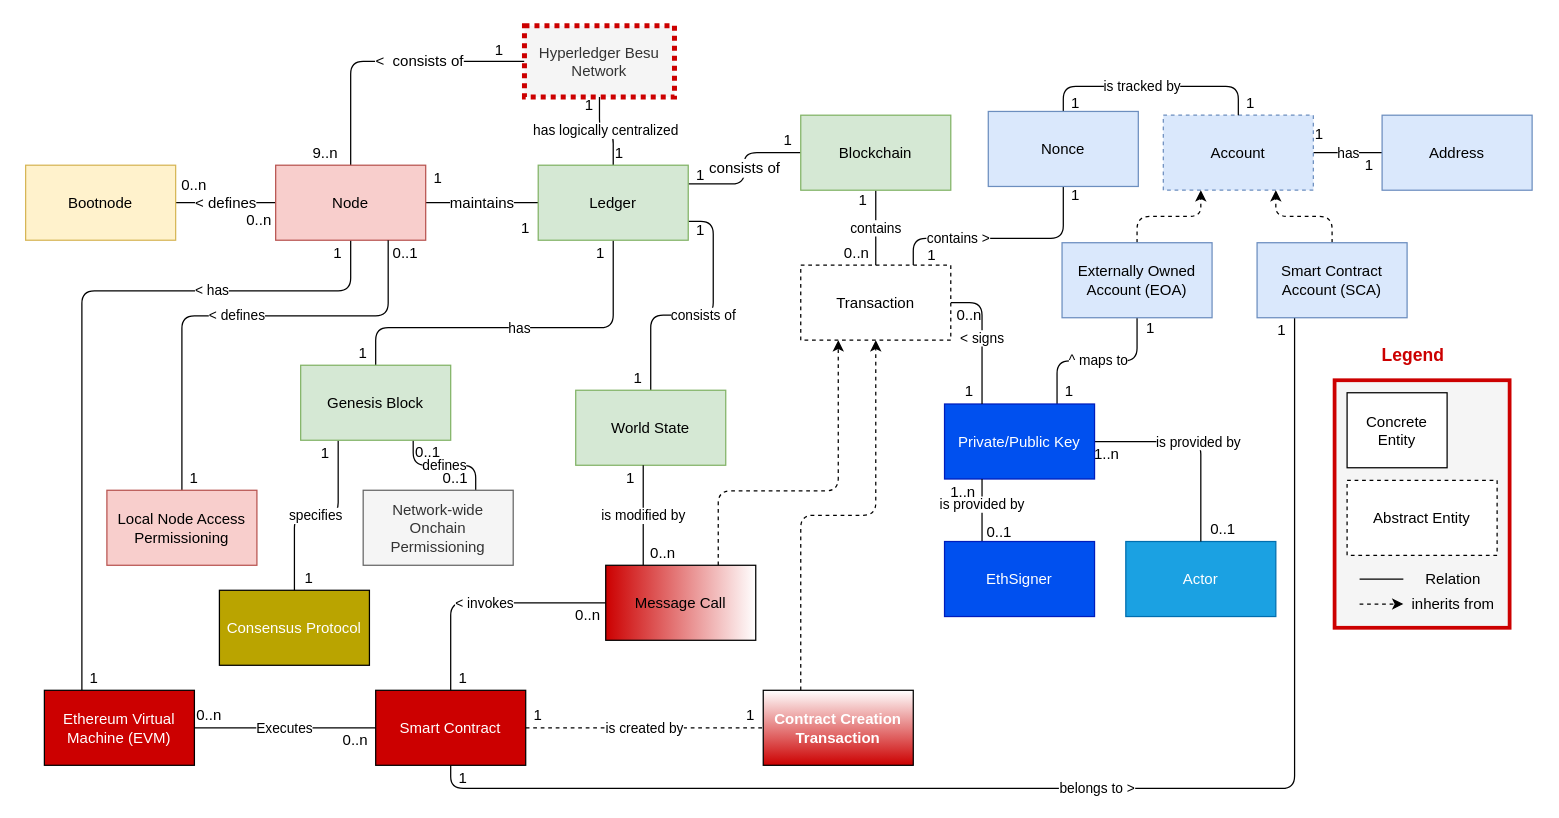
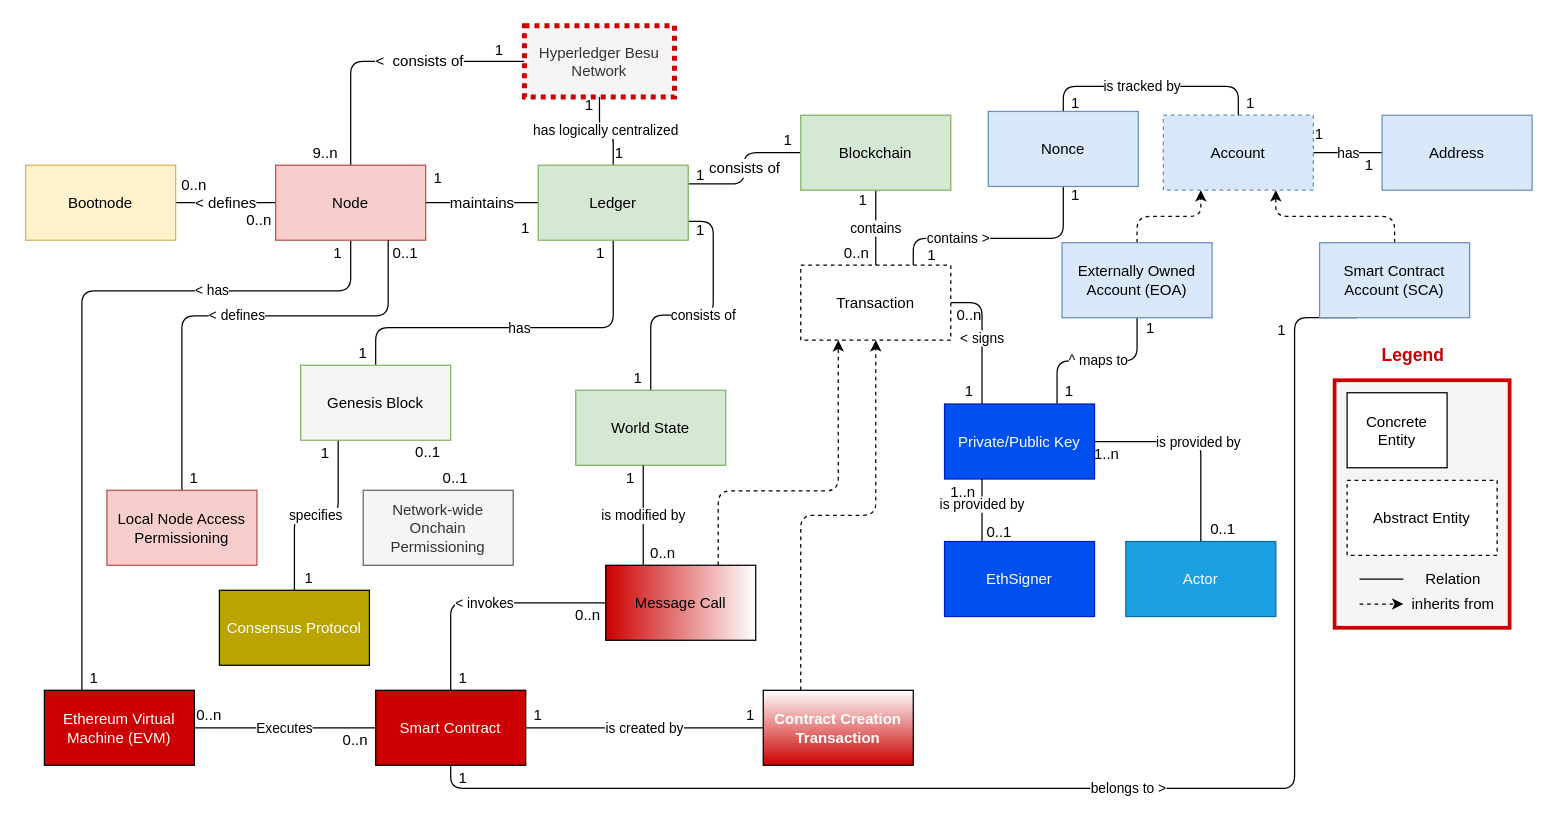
node "Smart Contract Account (SCA)": moved (1332, 280) -> (1394, 280)
node "Genesis Block": fillcolor #d5e8d4 -> #f5f5f5
edge "Genesis Block" -- "Network-wide Onchain Permissioning": removed, label "defines"
edge "Smart Contract" -- "Contract Creation Transaction": style dashed -> solid
